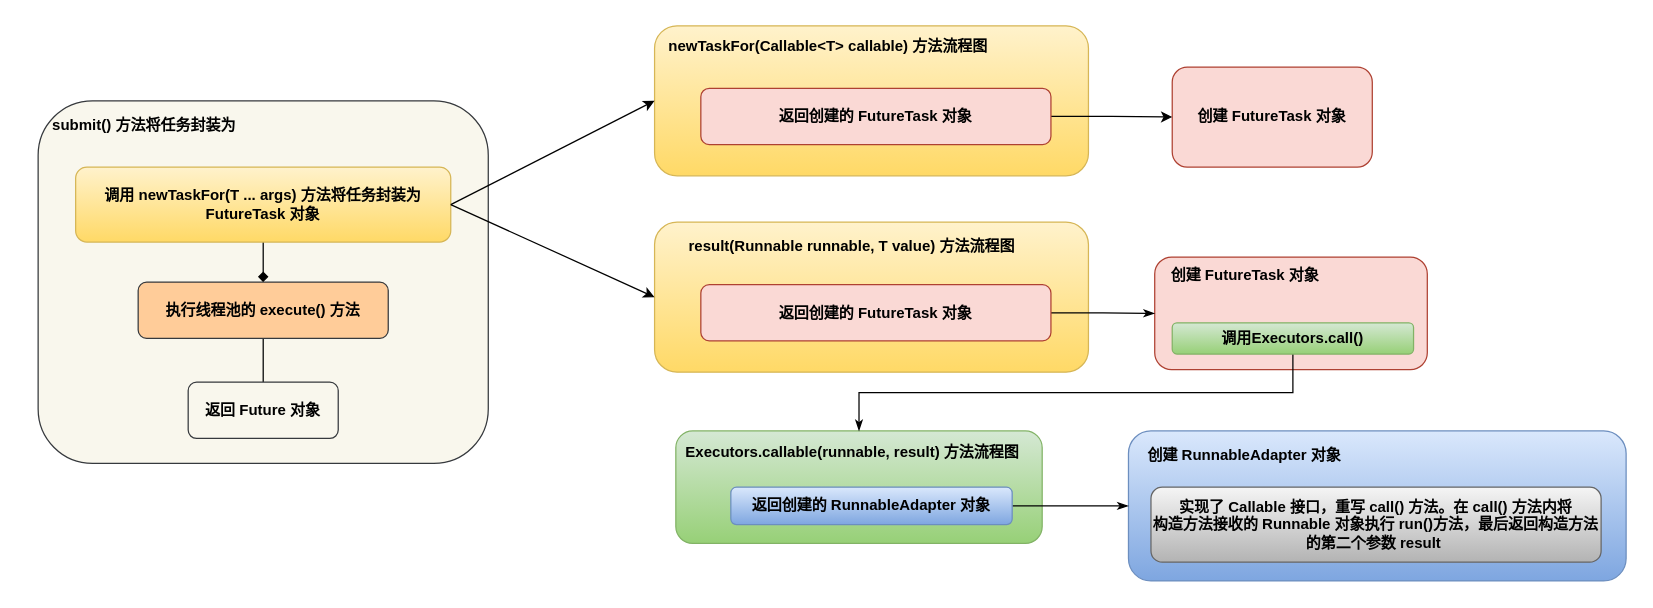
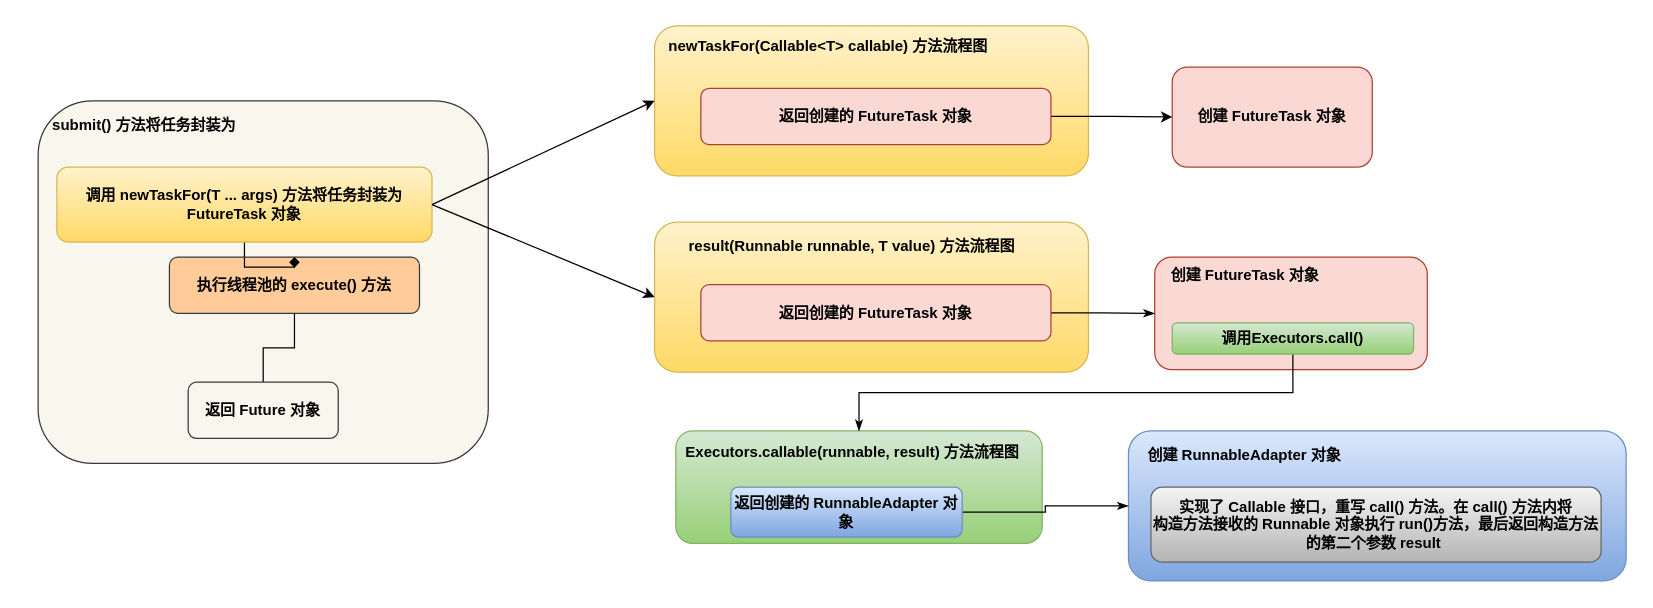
node "调用 newTaskFor(T ... args) 方法将任务封装为 FutureTask 对象": moved (263, 204) -> (244, 204)
node "执行线程池的 execute() 方法": moved (263, 310) -> (294, 285)
node "返回创建的 RunnableAdapter 对象": size 281x38 -> 231x50
